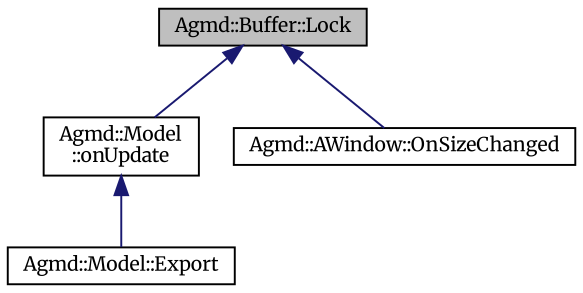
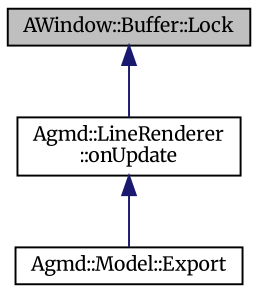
node "Agmd::Buffer::Lock": label "Agmd::Buffer::Lock" -> "AWindow::Buffer::Lock"
node "Agmd::Model ::onUpdate": label "Agmd::Model ::onUpdate" -> "Agmd::LineRenderer ::onUpdate"
node "Agmd::AWindow::OnSizeChanged": removed
